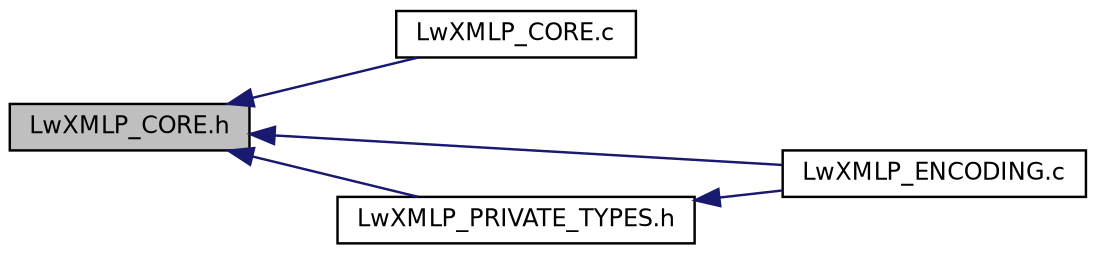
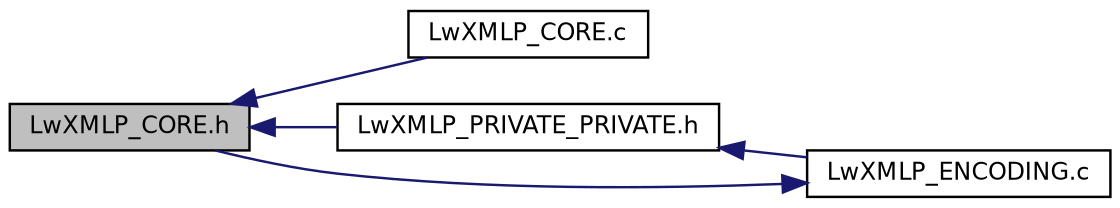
edge "LwXMLP_ENCODING.c" -> "LwXMLP_CORE.h": reversed
node "LwXMLP_PRIVATE_TYPES.h": label "LwXMLP_PRIVATE_TYPES.h" -> "LwXMLP_PRIVATE_PRIVATE.h"
